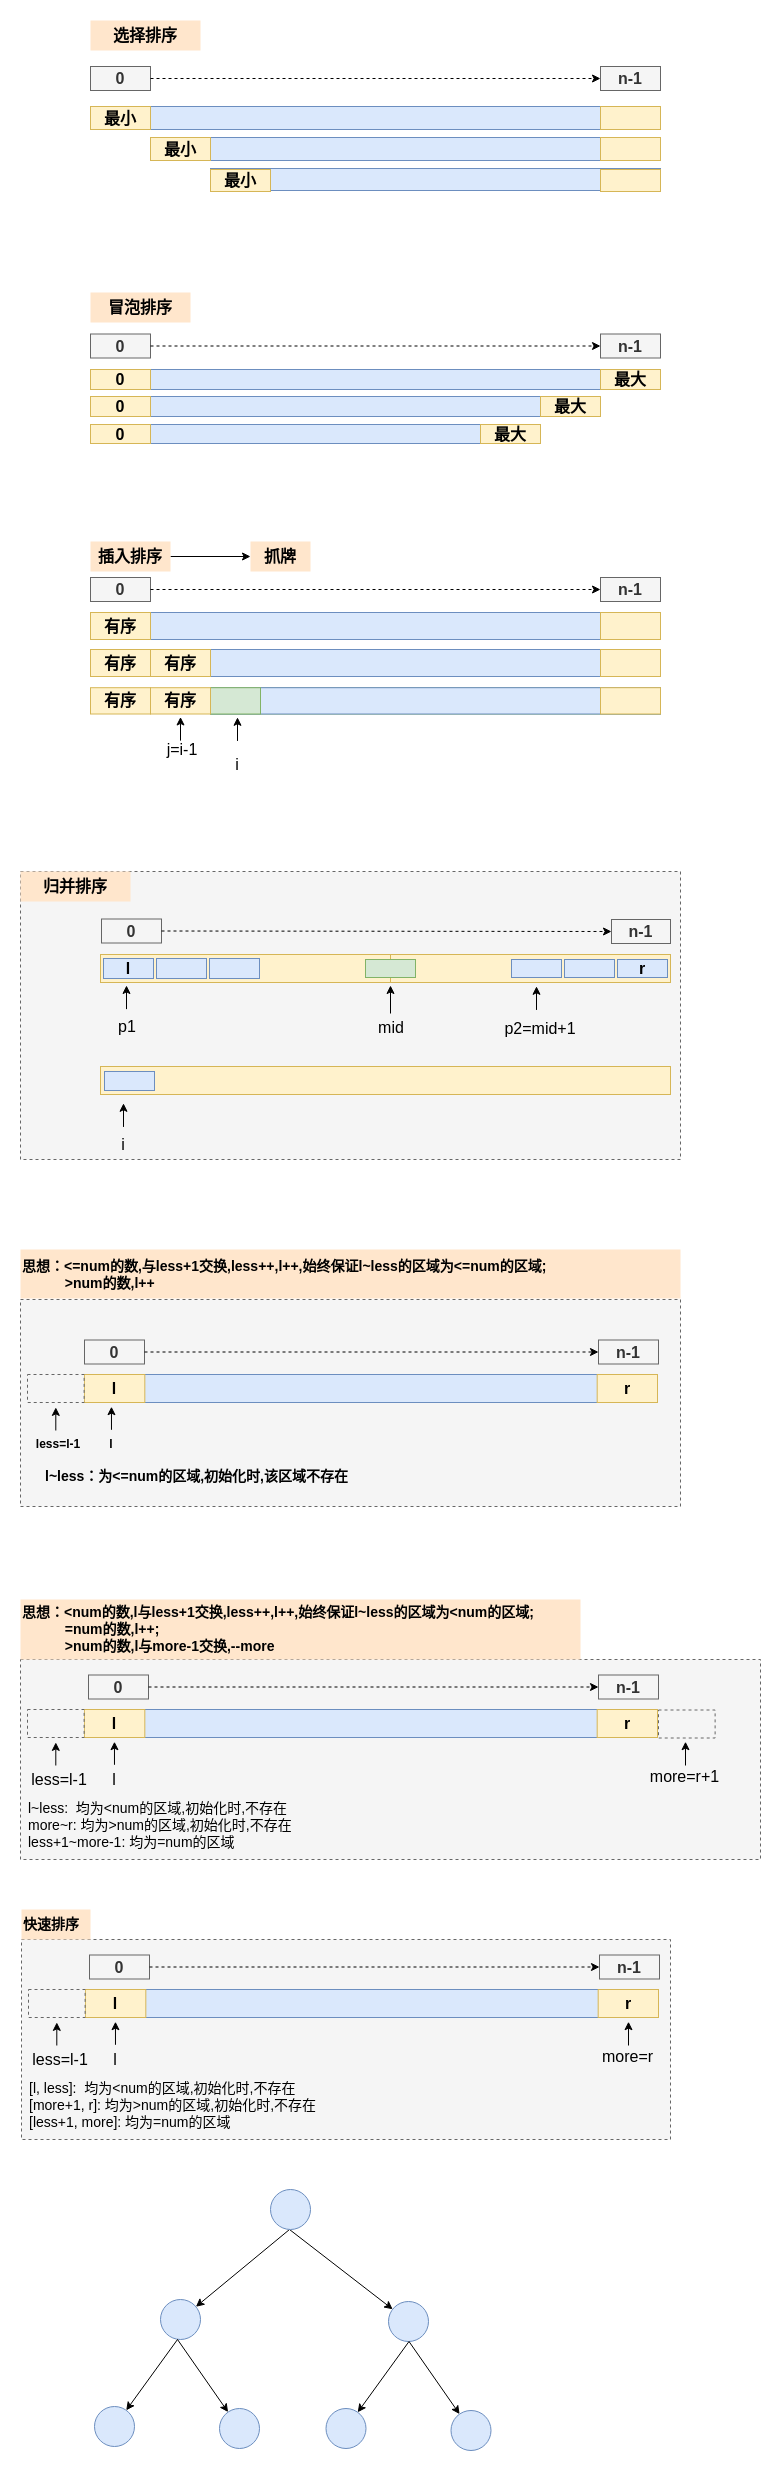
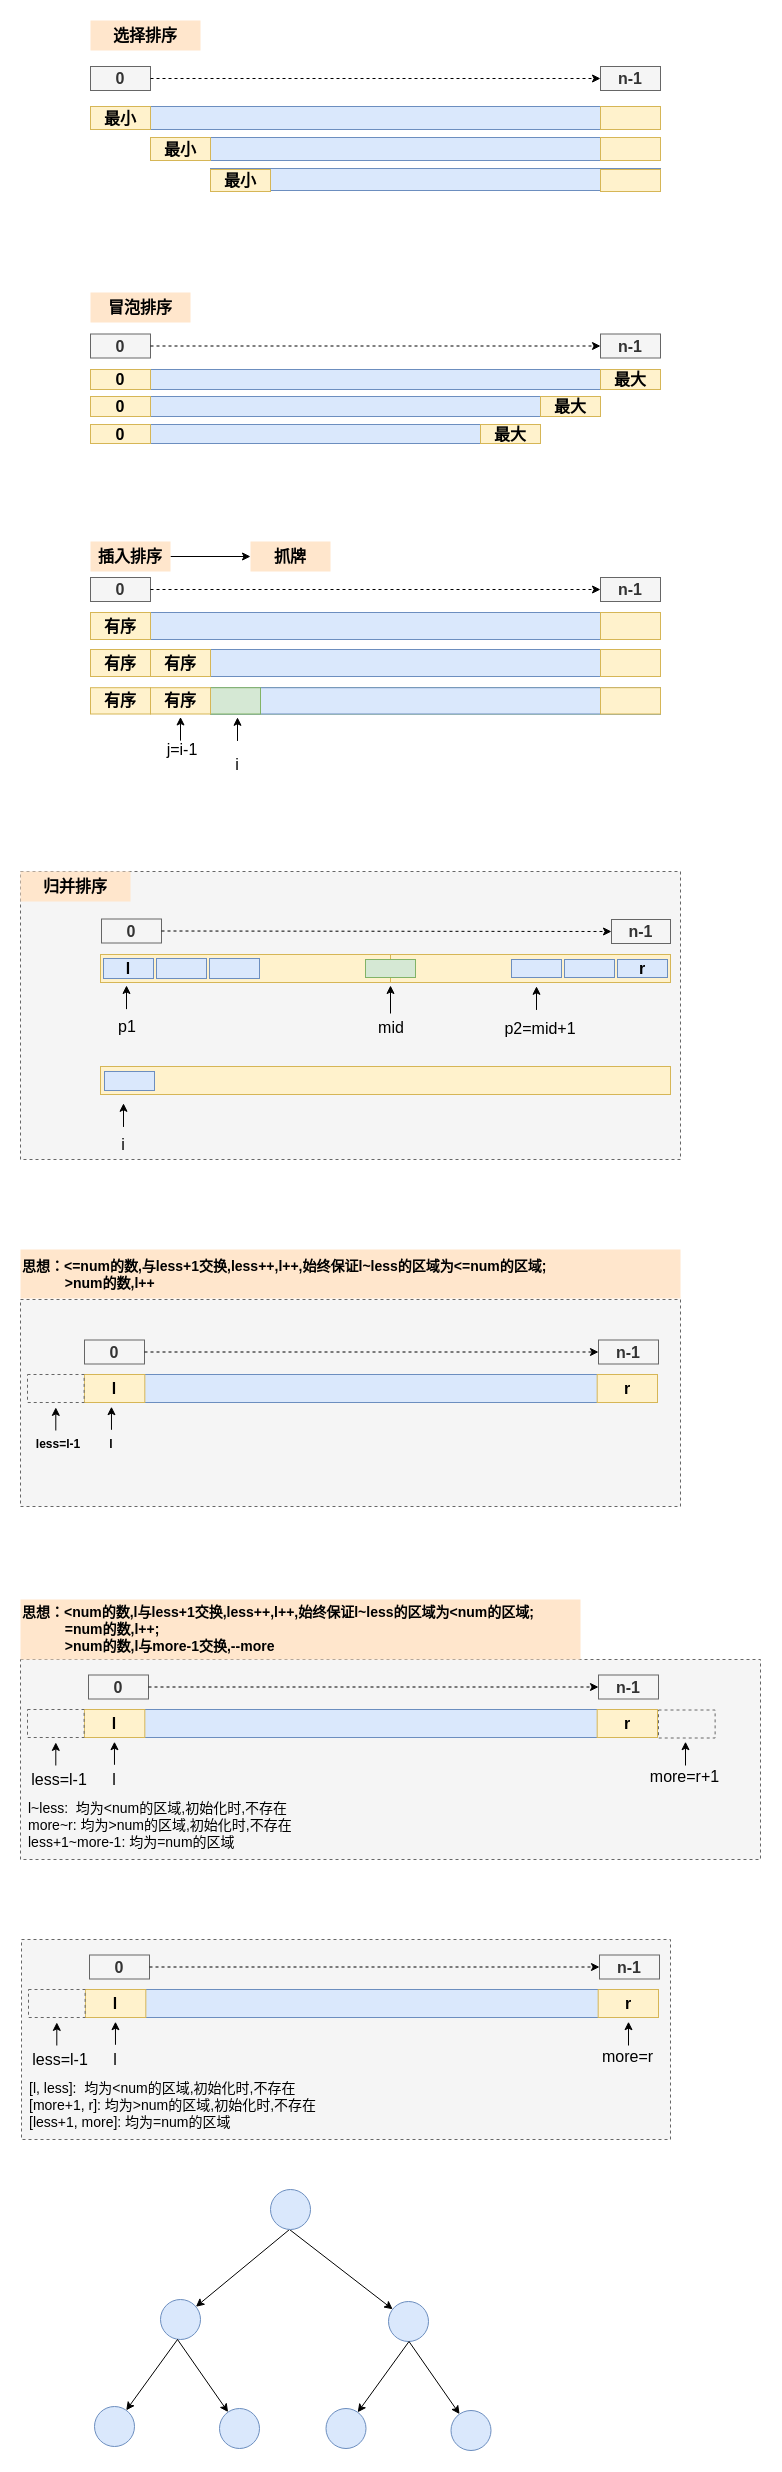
node "抓牌": size 60x30 -> 80x30
node "l~less：为<=num的区域,初始化时,该区域不存在": removed
node "快速排序": removed
